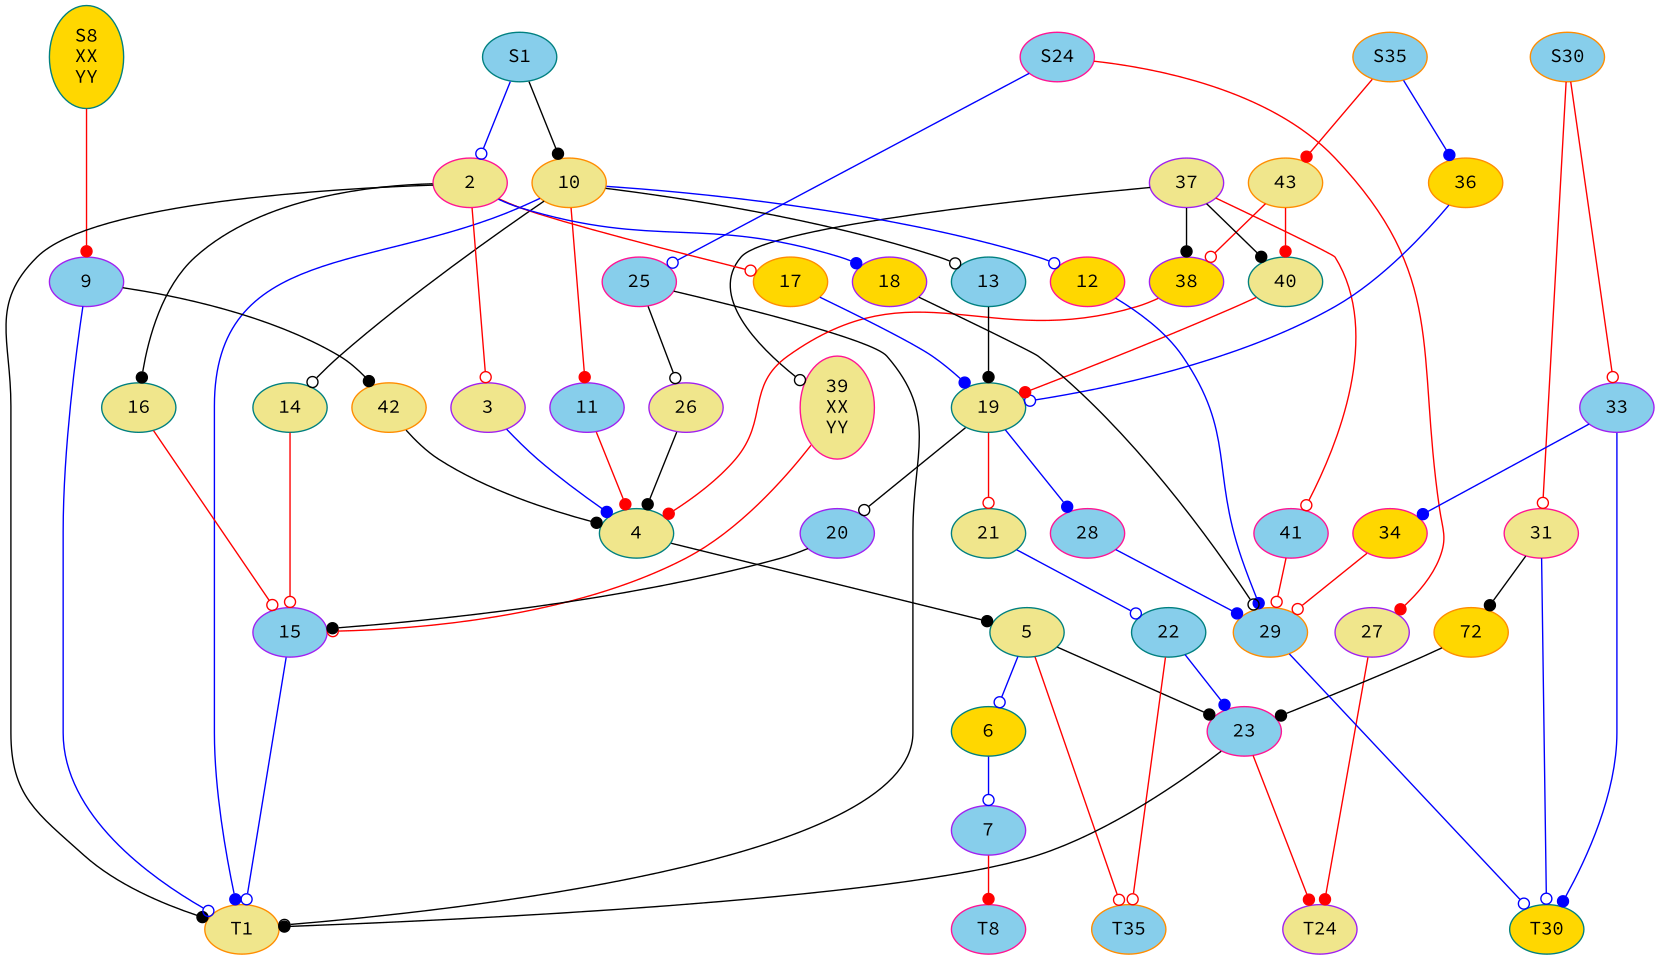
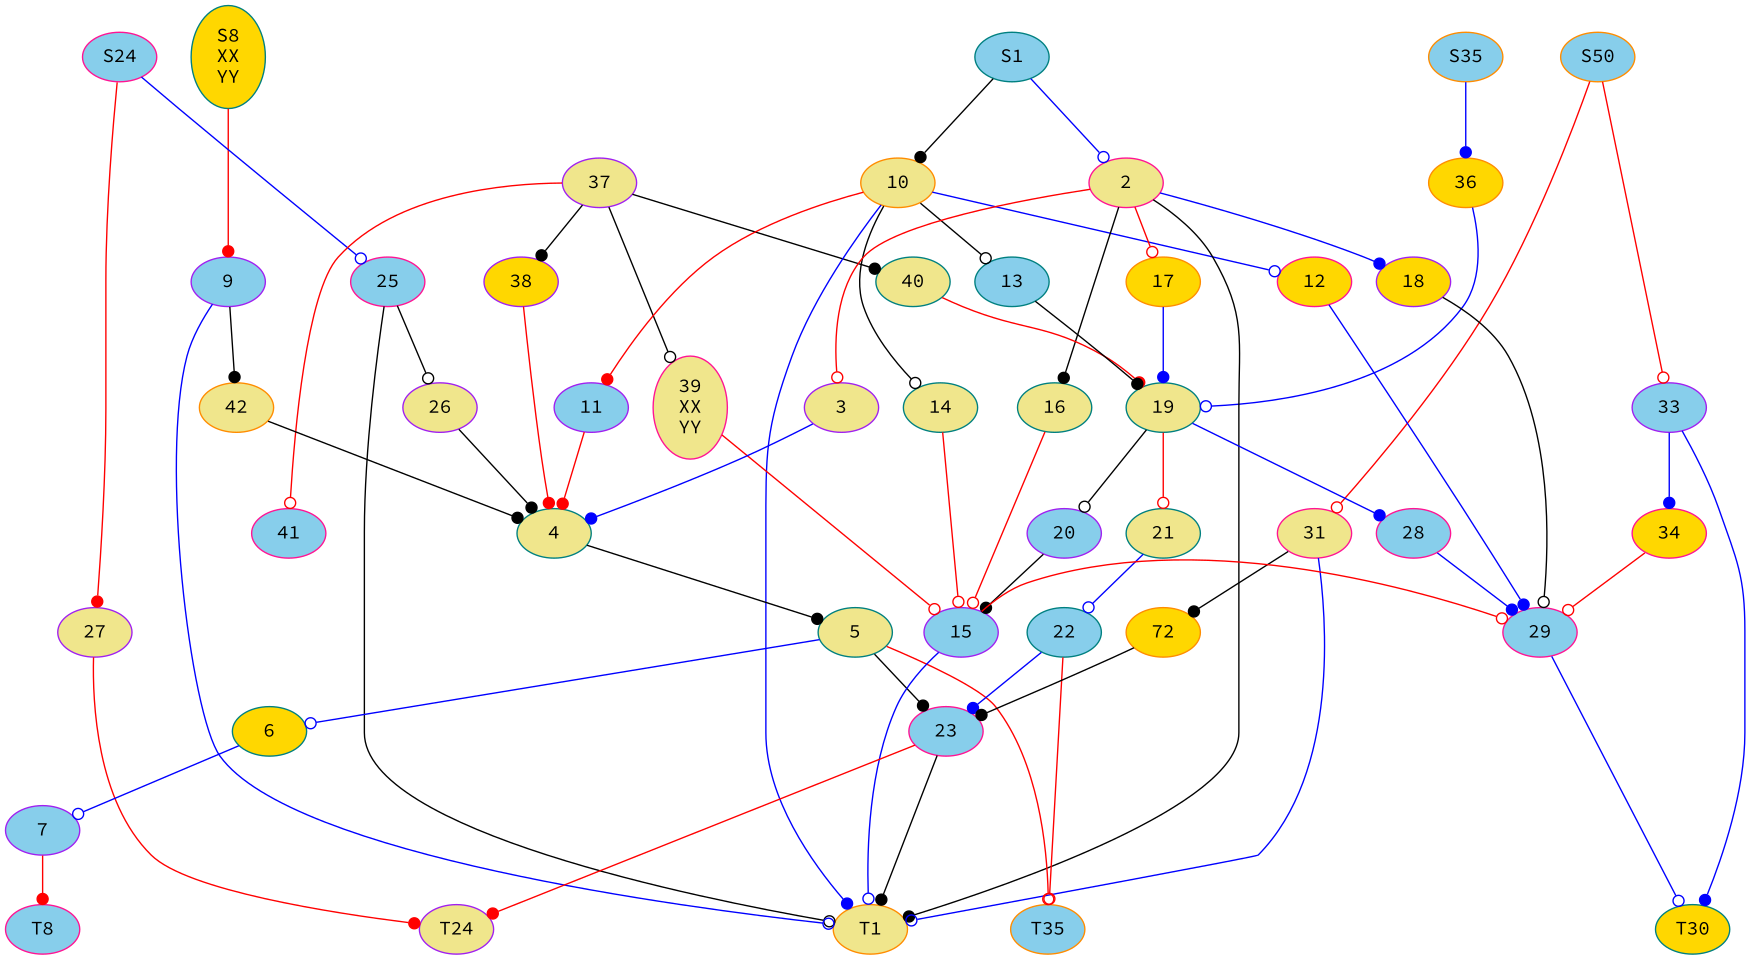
node "S30": label "S30" -> "S50"
node "43": removed
edge "41" -> "29": now "15" -> "29"
node "29": color darkorange -> deeppink
edge "31" -> "T30": now "31" -> "T1"
